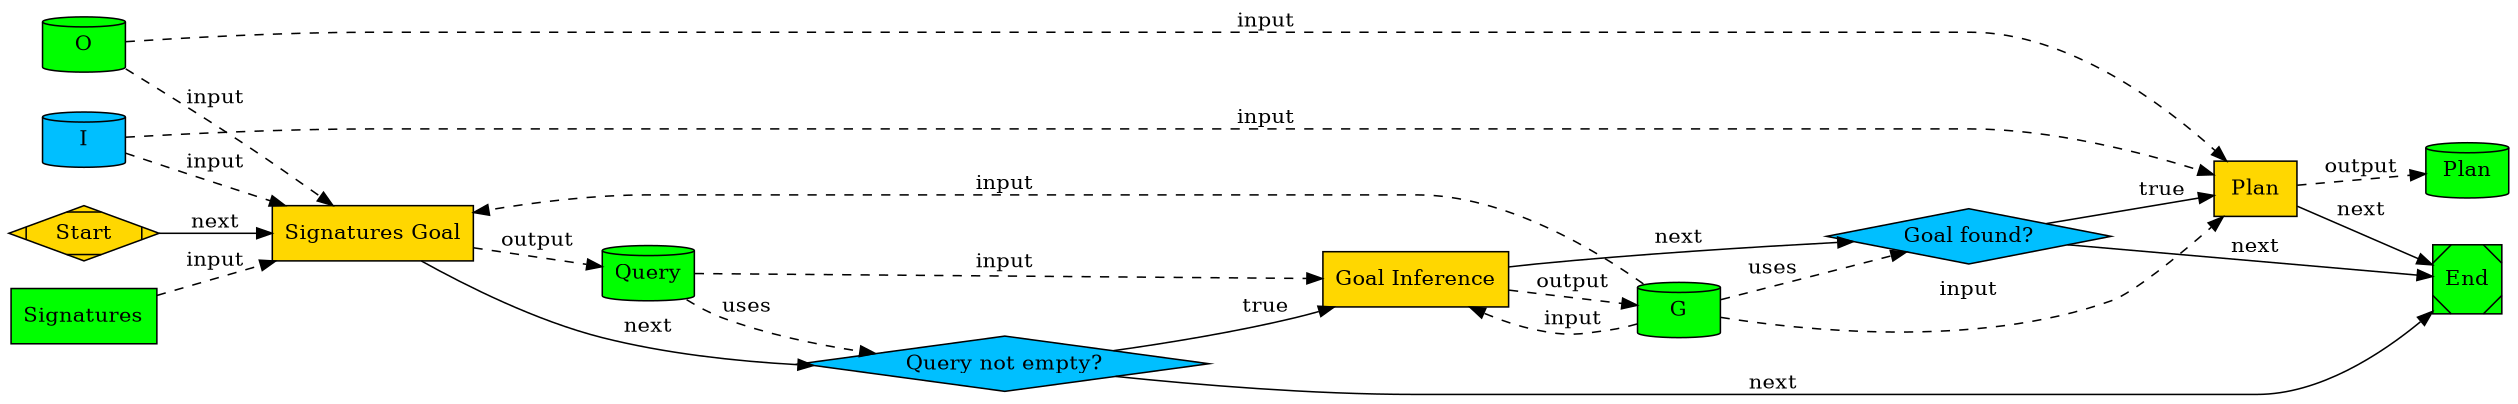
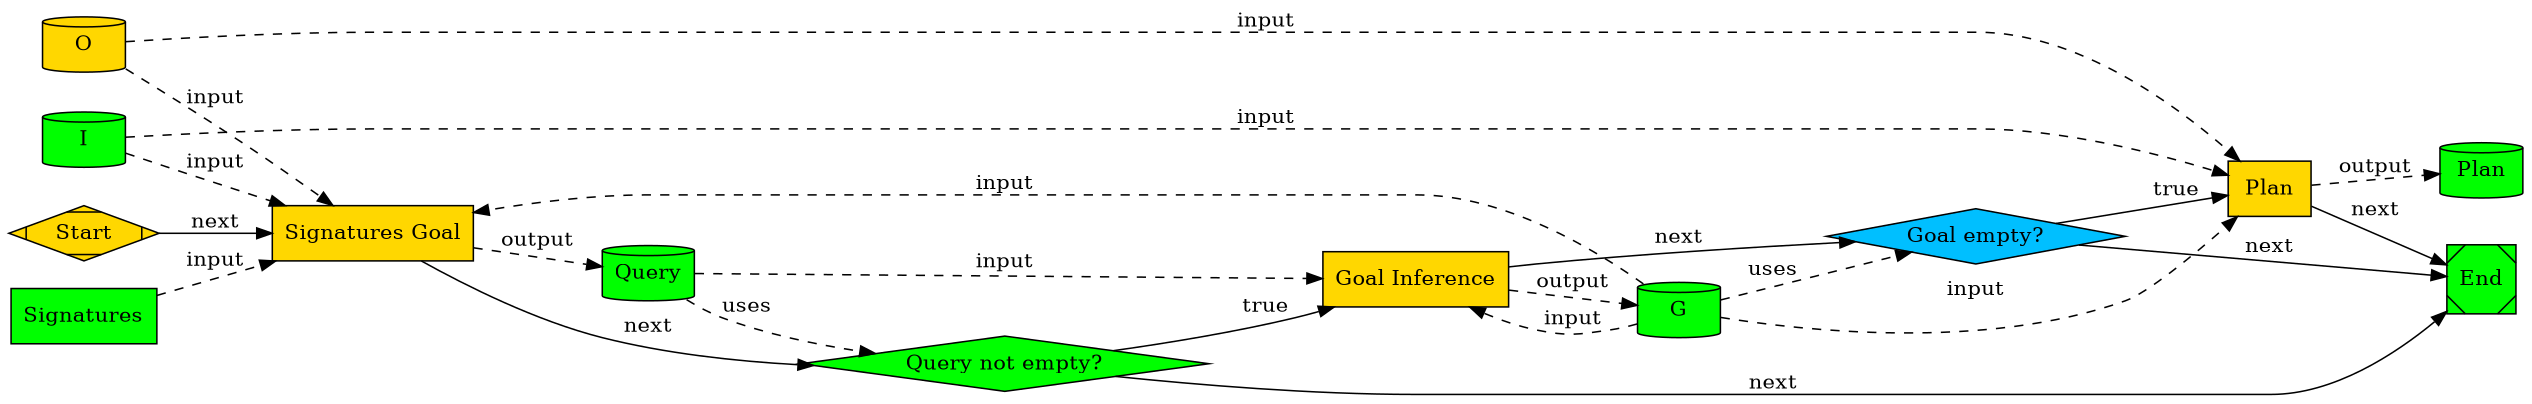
node "O": fillcolor green -> gold
node "I": fillcolor deepskyblue -> green
node "Goal found?": label "Goal found?" -> "Goal empty?"
node "Query not empty?": fillcolor deepskyblue -> green
